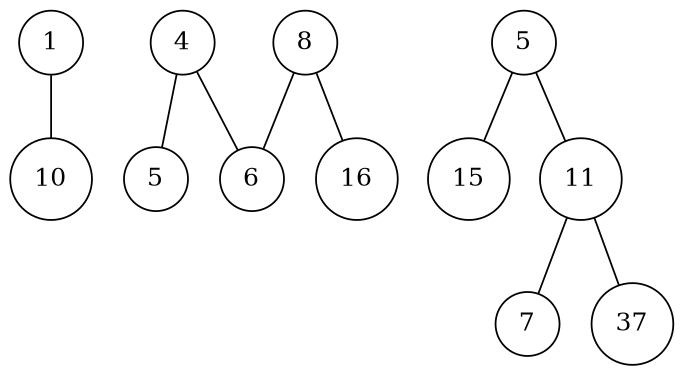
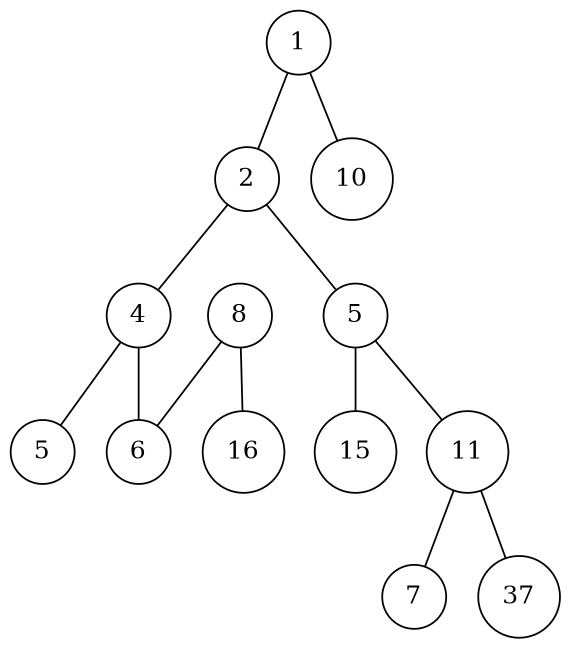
node "2": added
